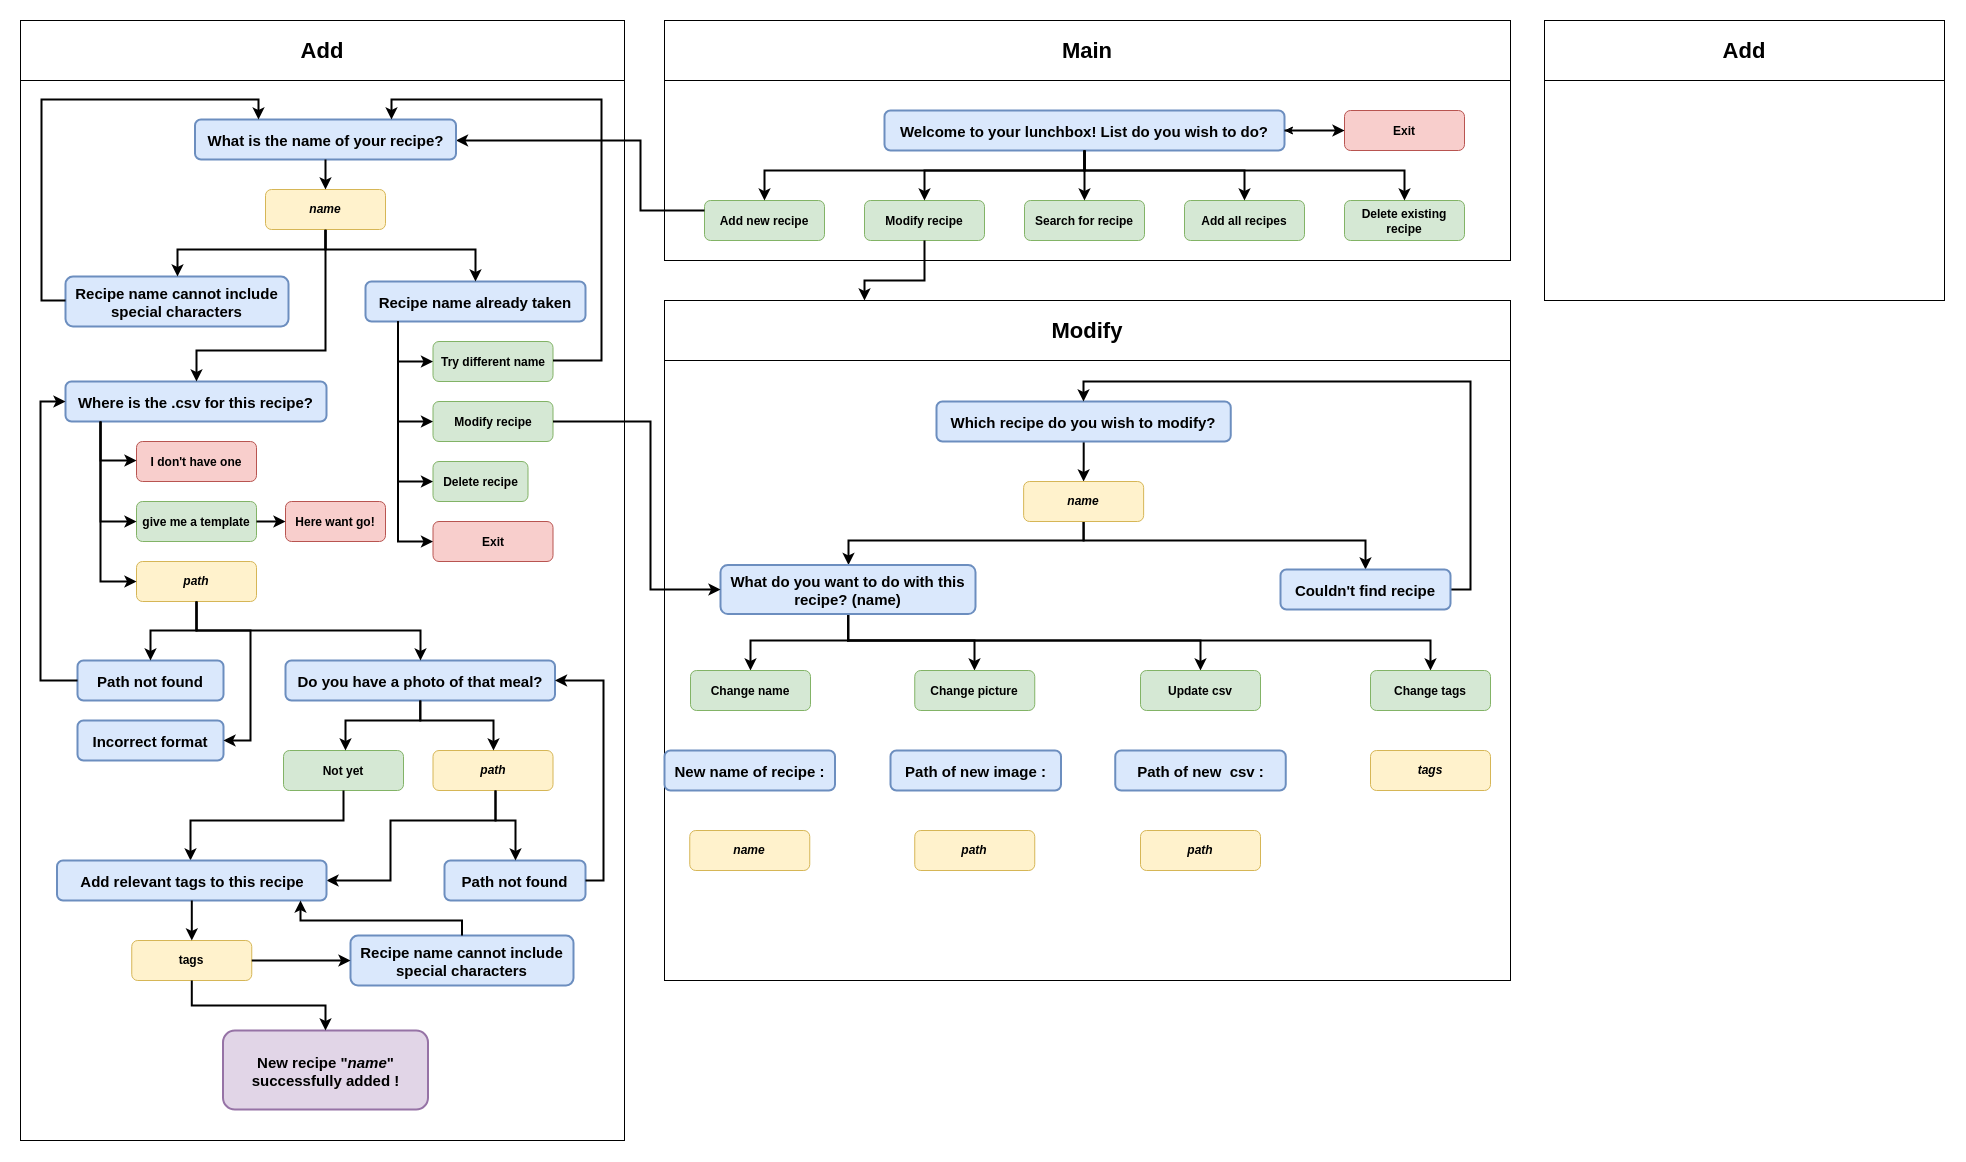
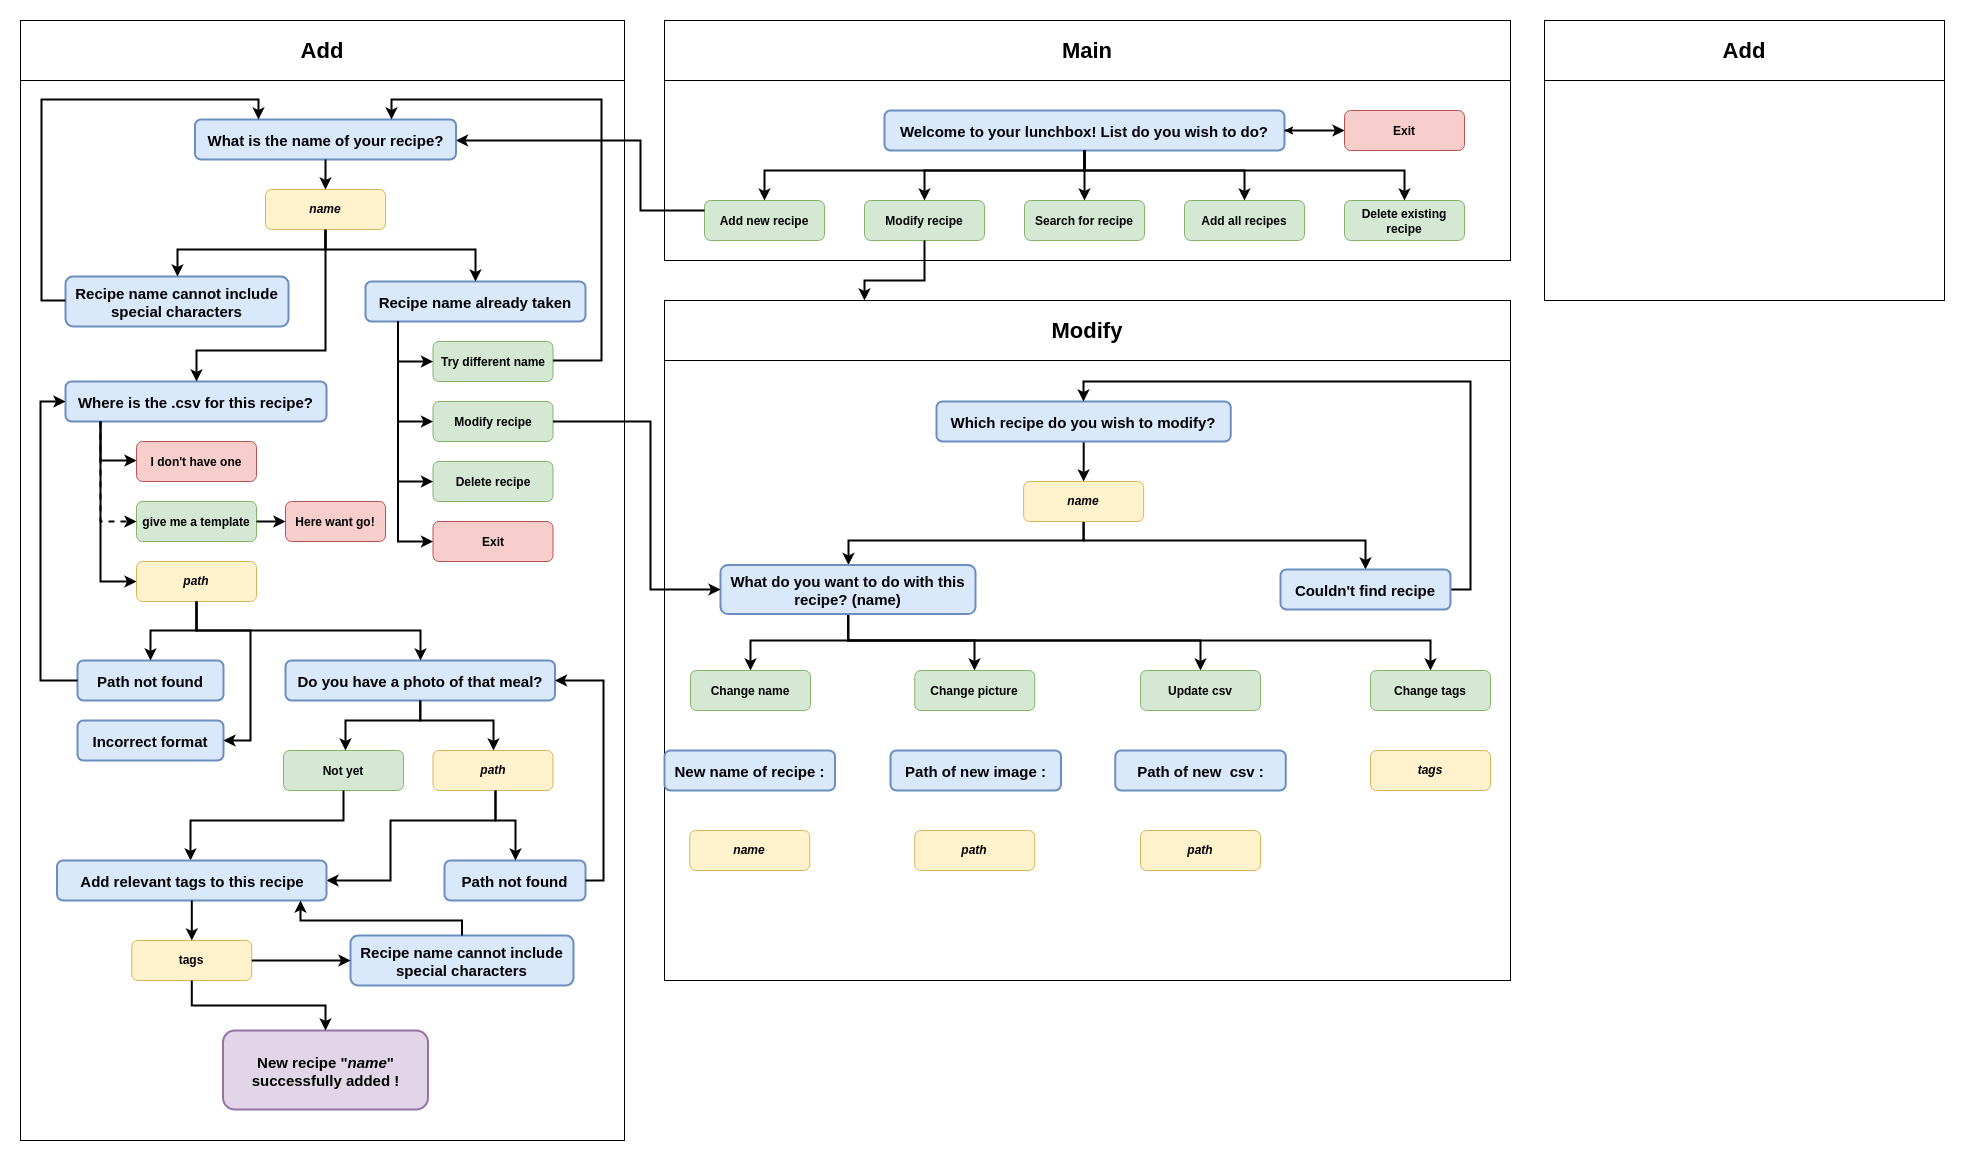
node "Delete recipe": size 95x40 -> 120x40
edge "Where is the .csv for this recipe?" -> "give me a template": style solid -> dashed
